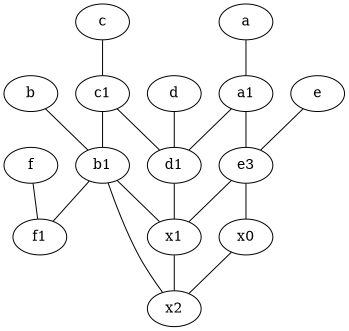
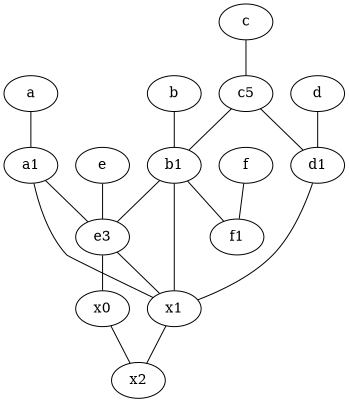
node "c1": label "c1" -> "c5"
edge "a1" -- "d1": now "a1" -- "x1"
edge "b1" -- "x2": now "b1" -- "e3"
